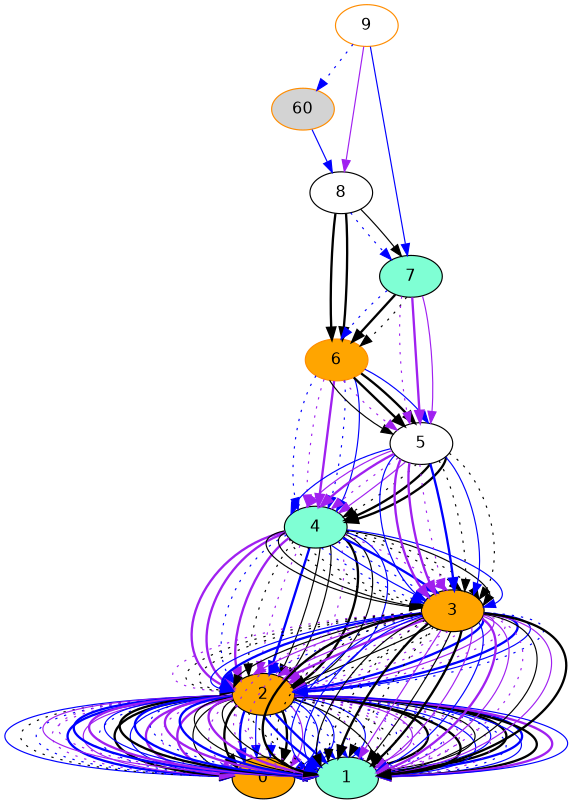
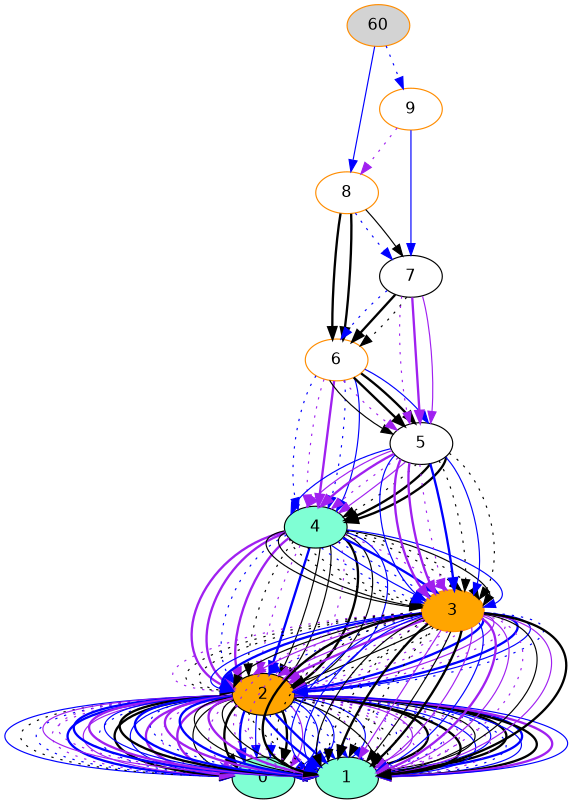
edge "9" -> "60": reversed
edge "9" -> "8": style solid -> dotted
node "8": color black -> darkorange
node "7": fillcolor aquamarine -> white
node "6": fillcolor orange -> white
node "3": color black -> darkorange
node "0": fillcolor orange -> aquamarine
